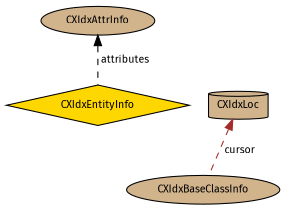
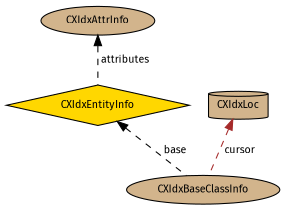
edge "CXIdxBaseClassInfo" -> "CXIdxEntityInfo": added, label "base"
